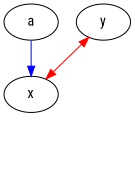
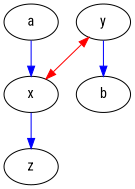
node "b": added
node "z": added
